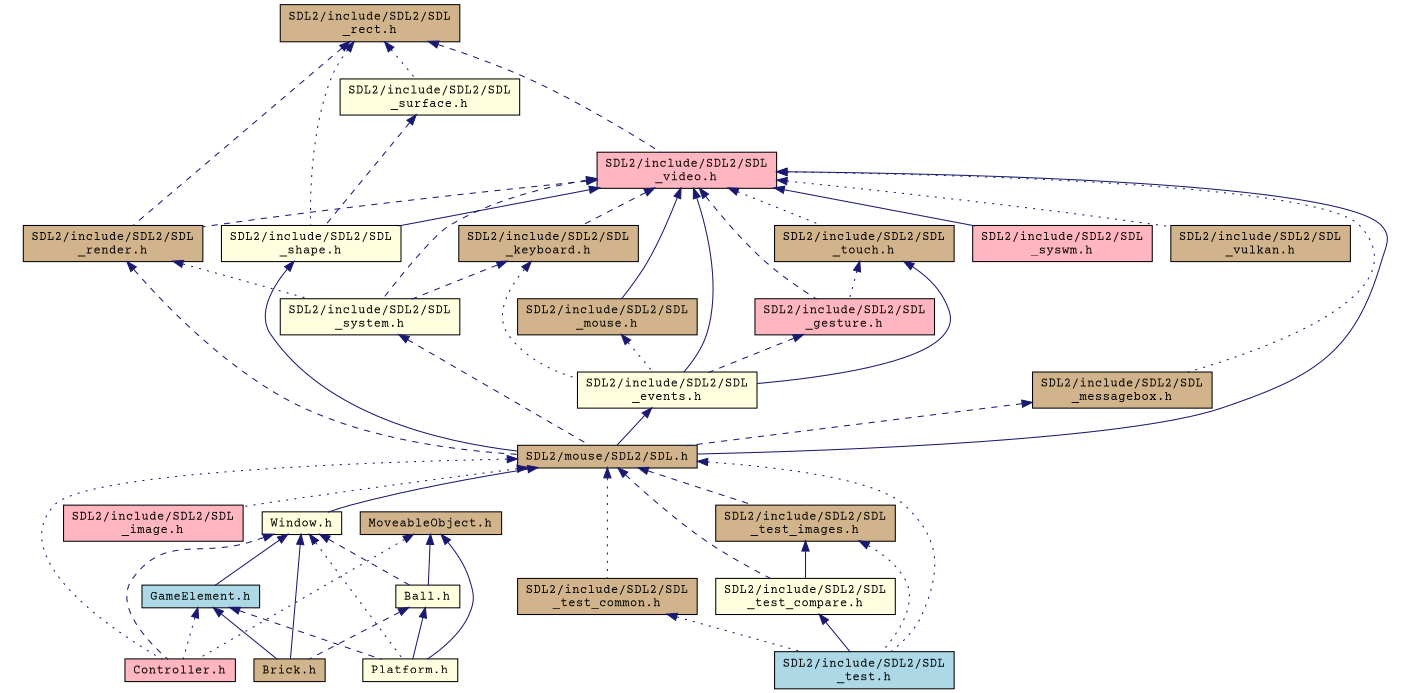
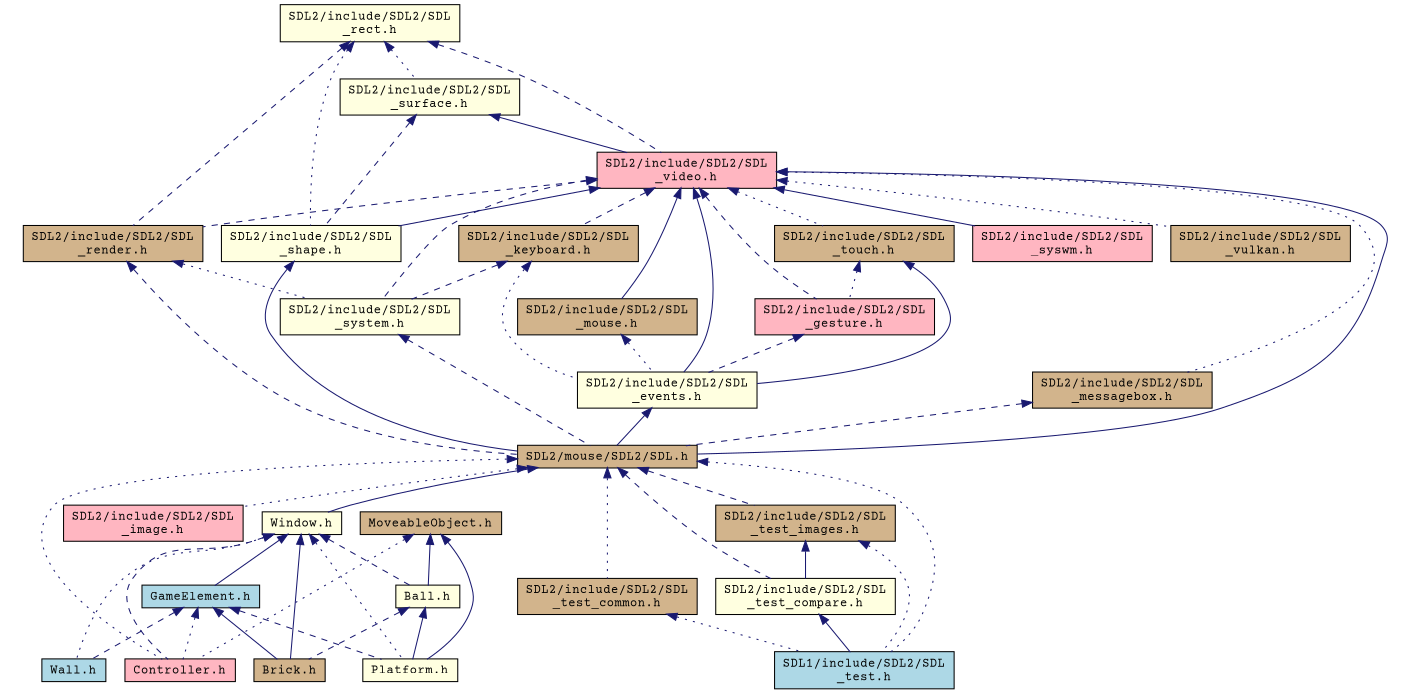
node "SDL2/include/SDL2/SDL _rect.h": fillcolor tan -> lightyellow
edge "SDL2/include/SDL2/SDL _video.h" -> "SDL2/include/SDL2/SDL _surface.h": added
node "Wall.h": added
node "SDL2/include/SDL2/SDL _test.h": label "SDL2/include/SDL2/SDL _test.h" -> "SDL1/include/SDL2/SDL _test.h"
